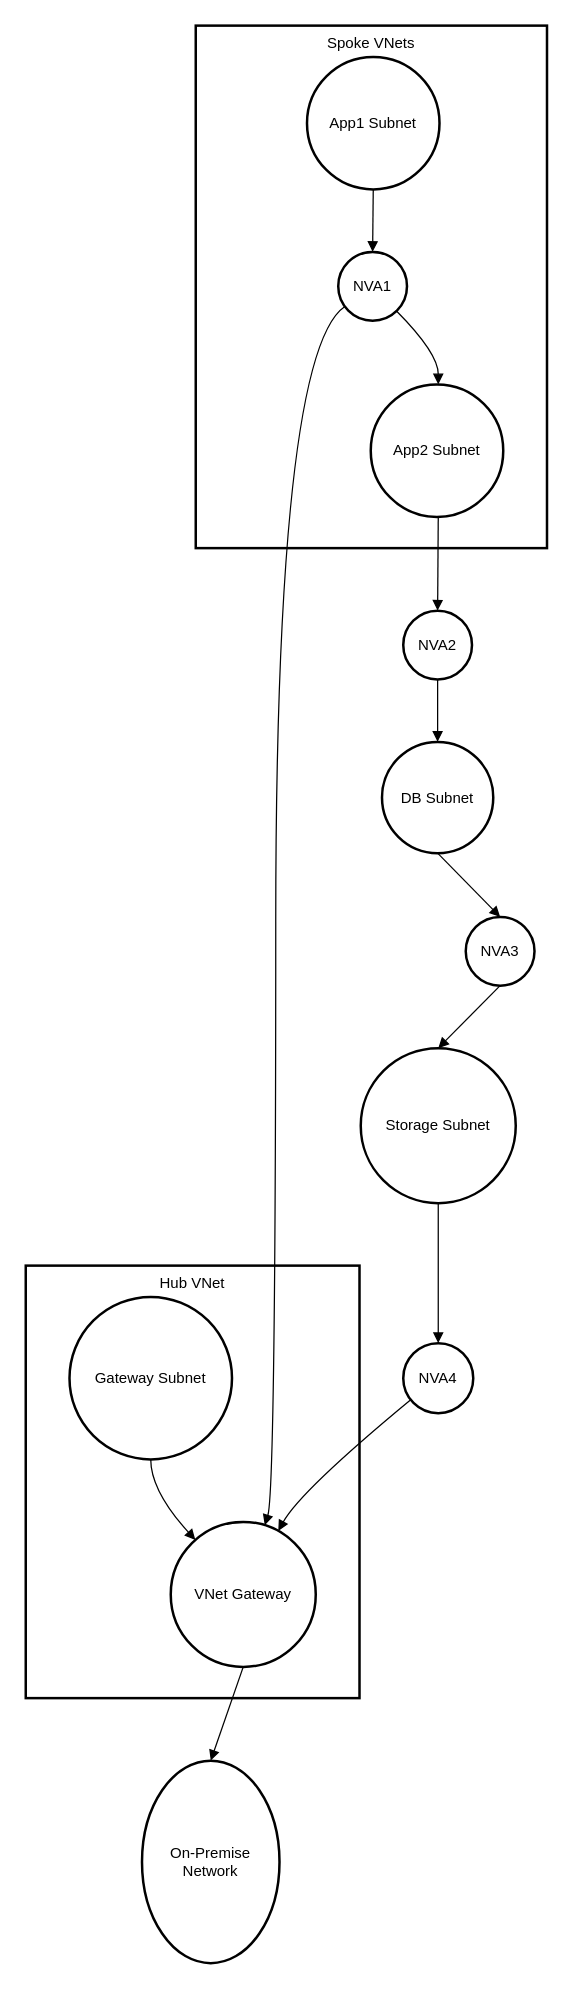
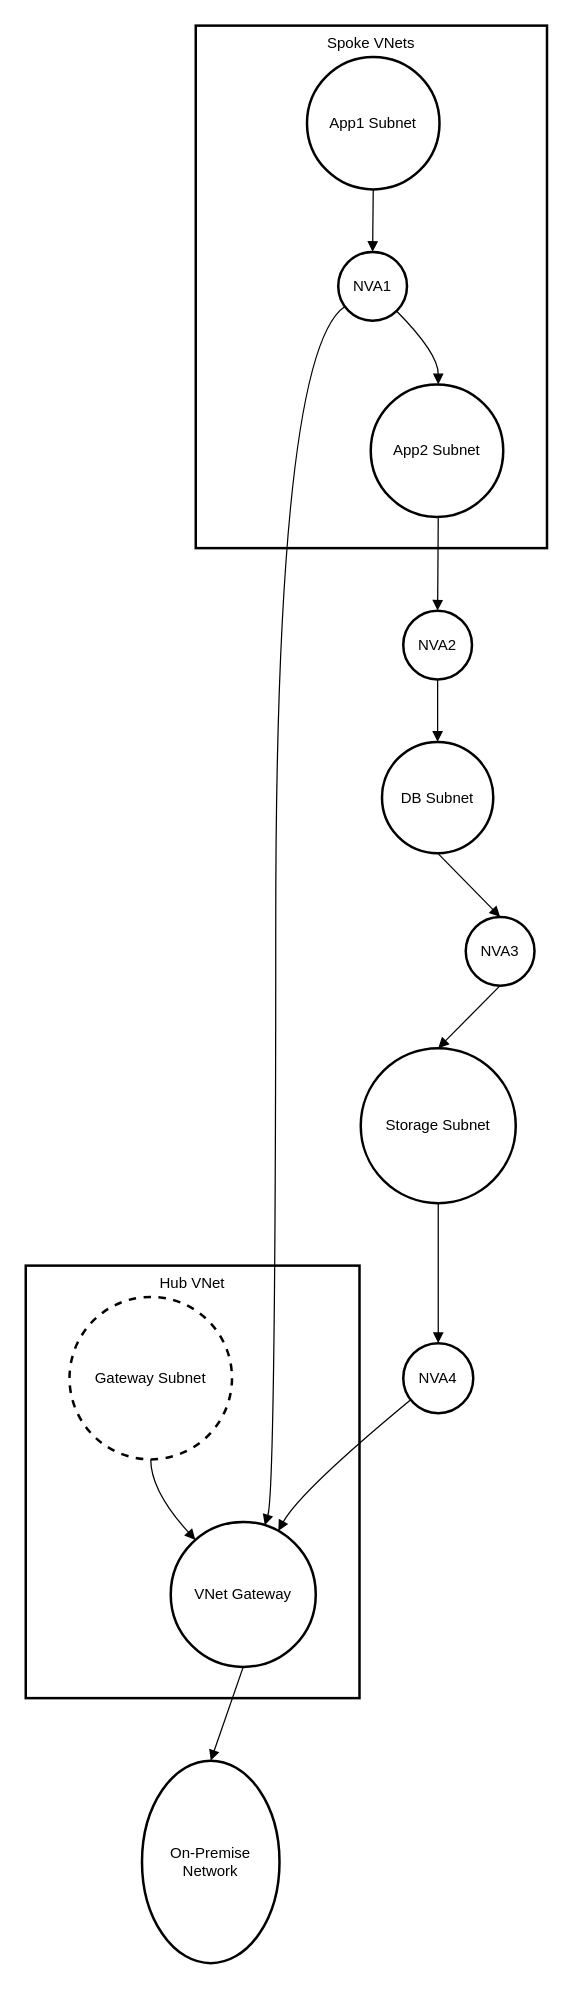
node "Gateway Subnet": style solid -> dashed
